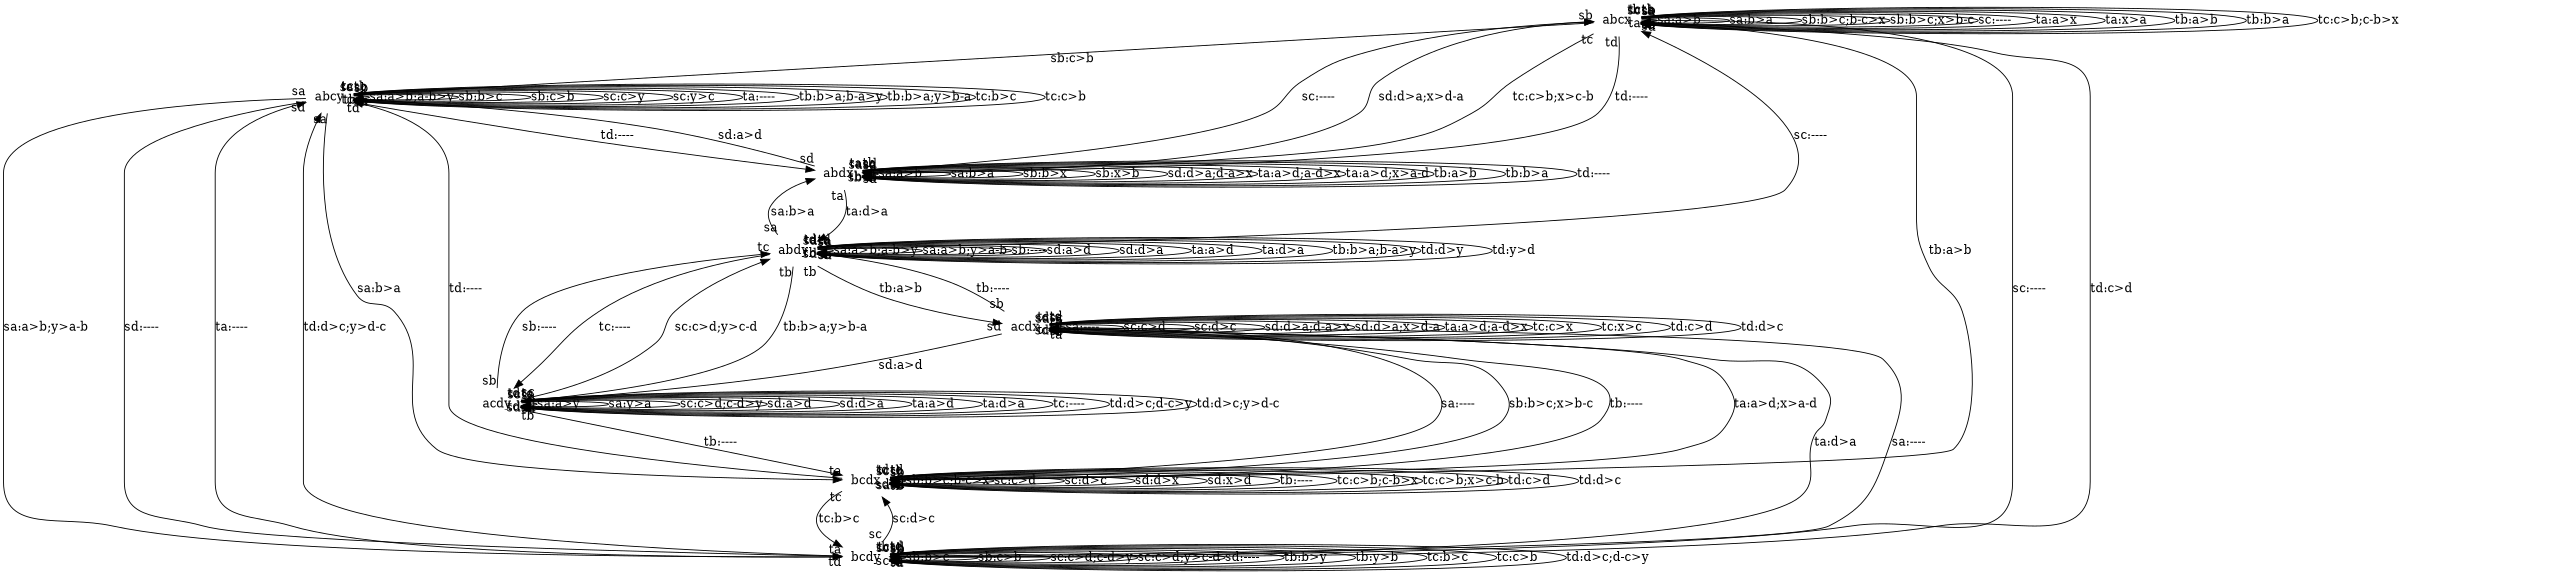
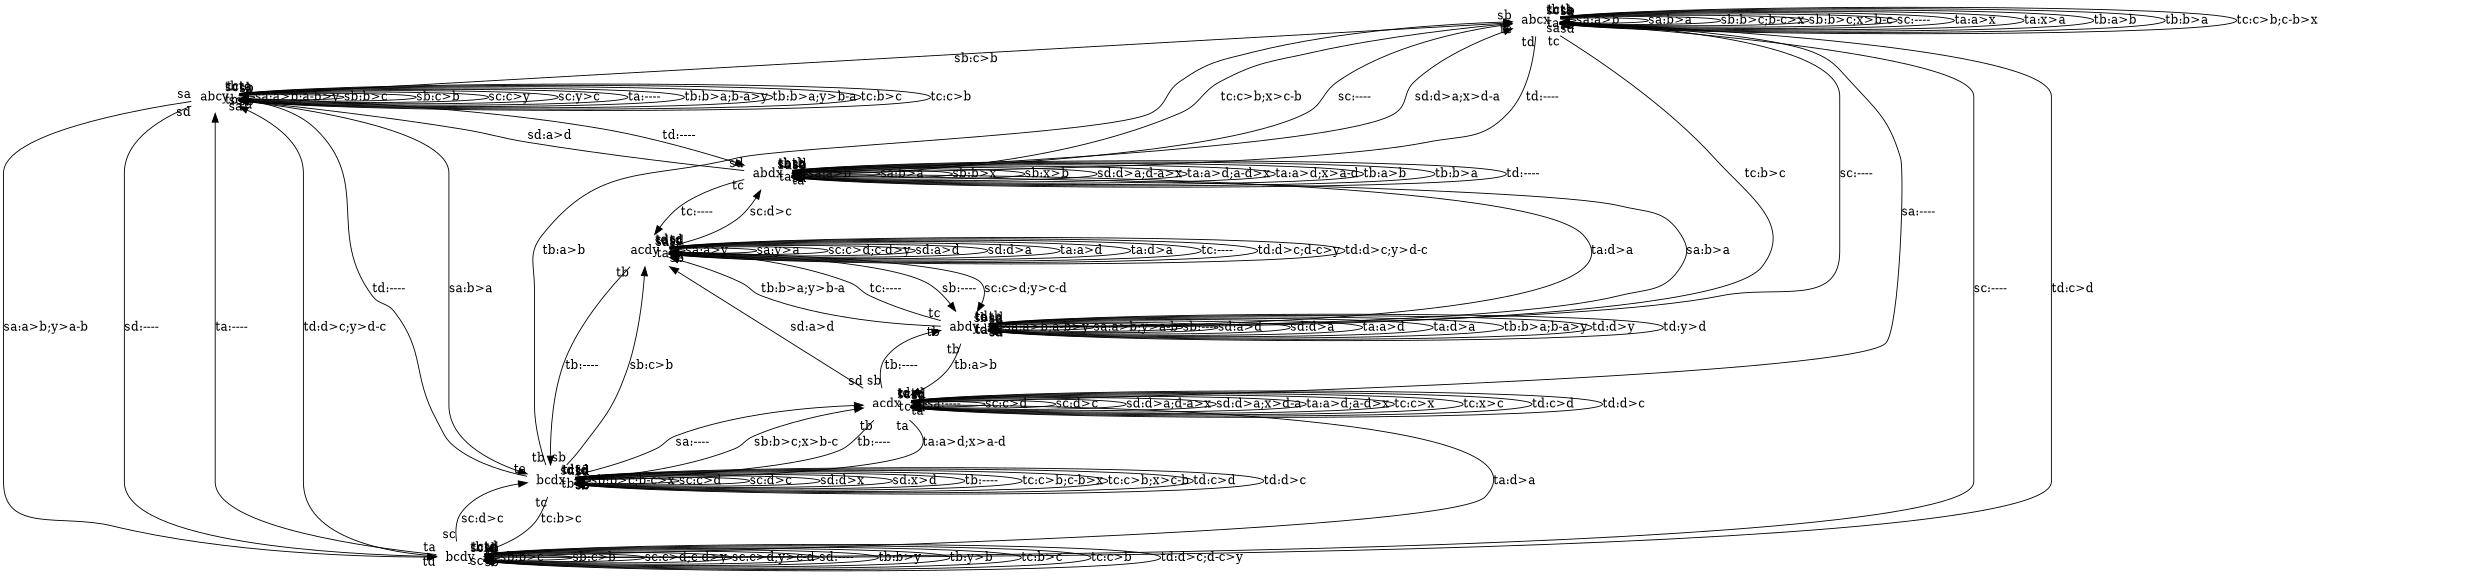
edge "abdx" -> "acdy": added, label "tc:----"
edge "acdy" -> "abdx": added, label "sc:d>c"
edge "abcx" -> "abdy": added, label "tc:b>c"
edge "bcdx" -> "acdy": added, label "sb:c>b"
edge "bcdy" -> "acdx": now "abcx" -> "acdx"
